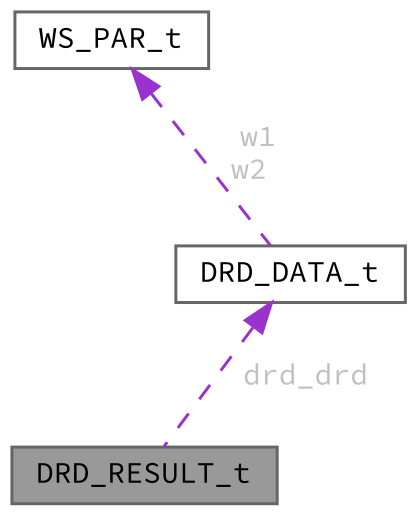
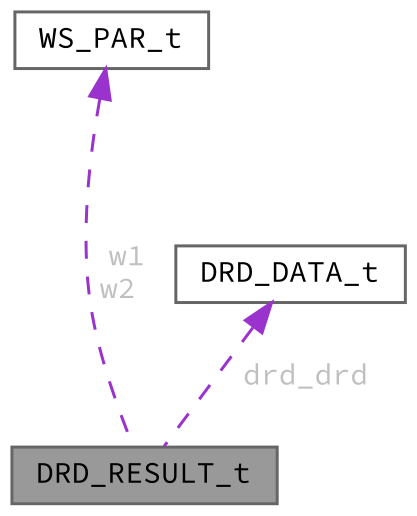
edge "DRD_DATA_t" -> "WS_PAR_t": now "DRD_RESULT_t" -> "WS_PAR_t"
